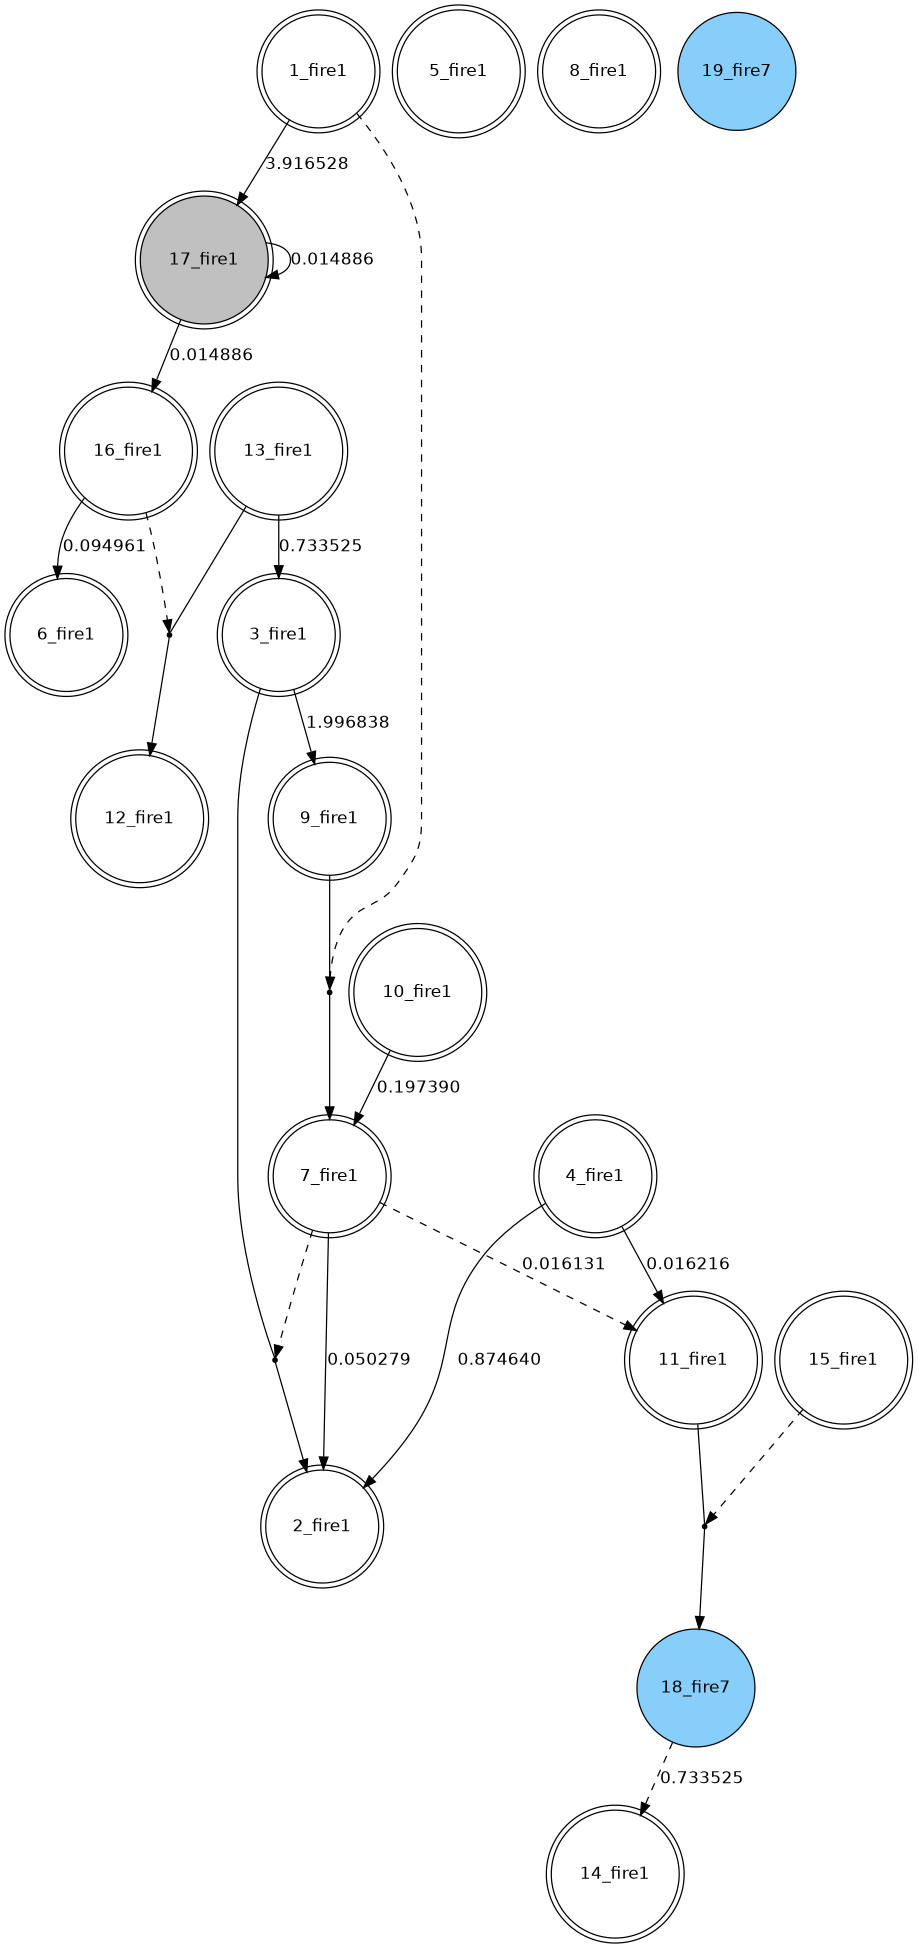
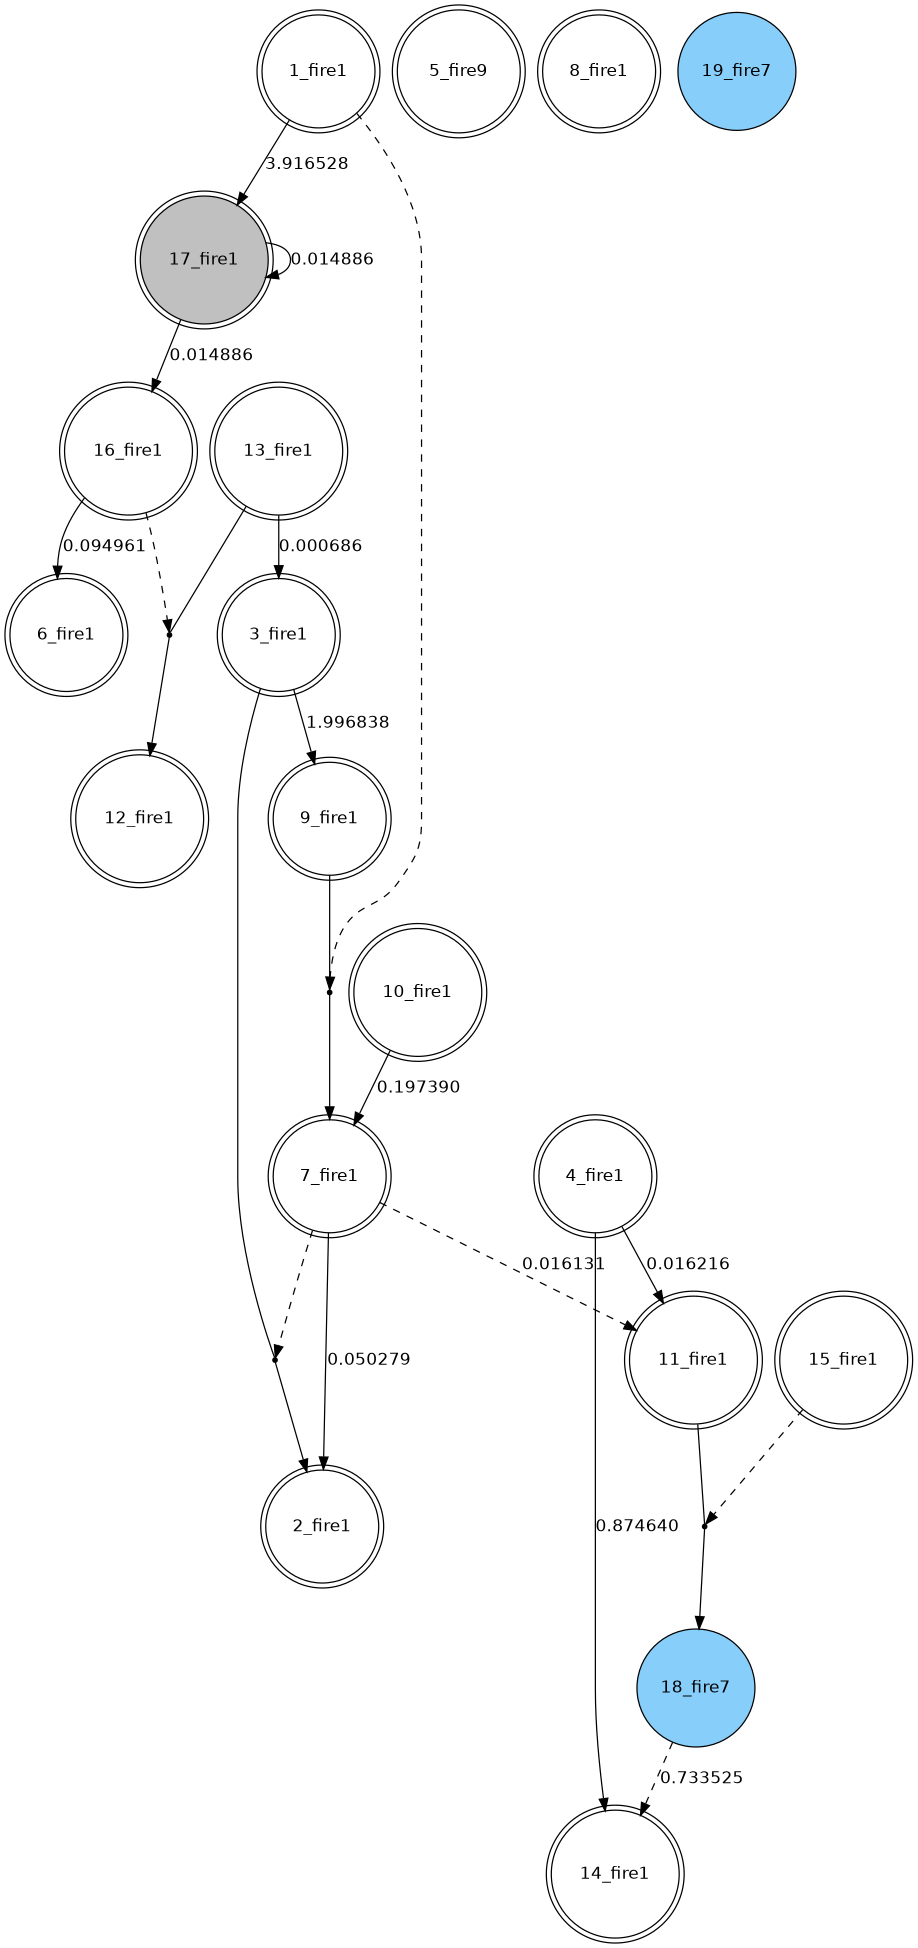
node "5_fire1": label "5_fire1" -> "5_fire9"
edge "13_fire1" -> "3_fire1": label "0.733525" -> "0.000686"
edge "4_fire1" -> "2_fire1": now "4_fire1" -> "14_fire1"
